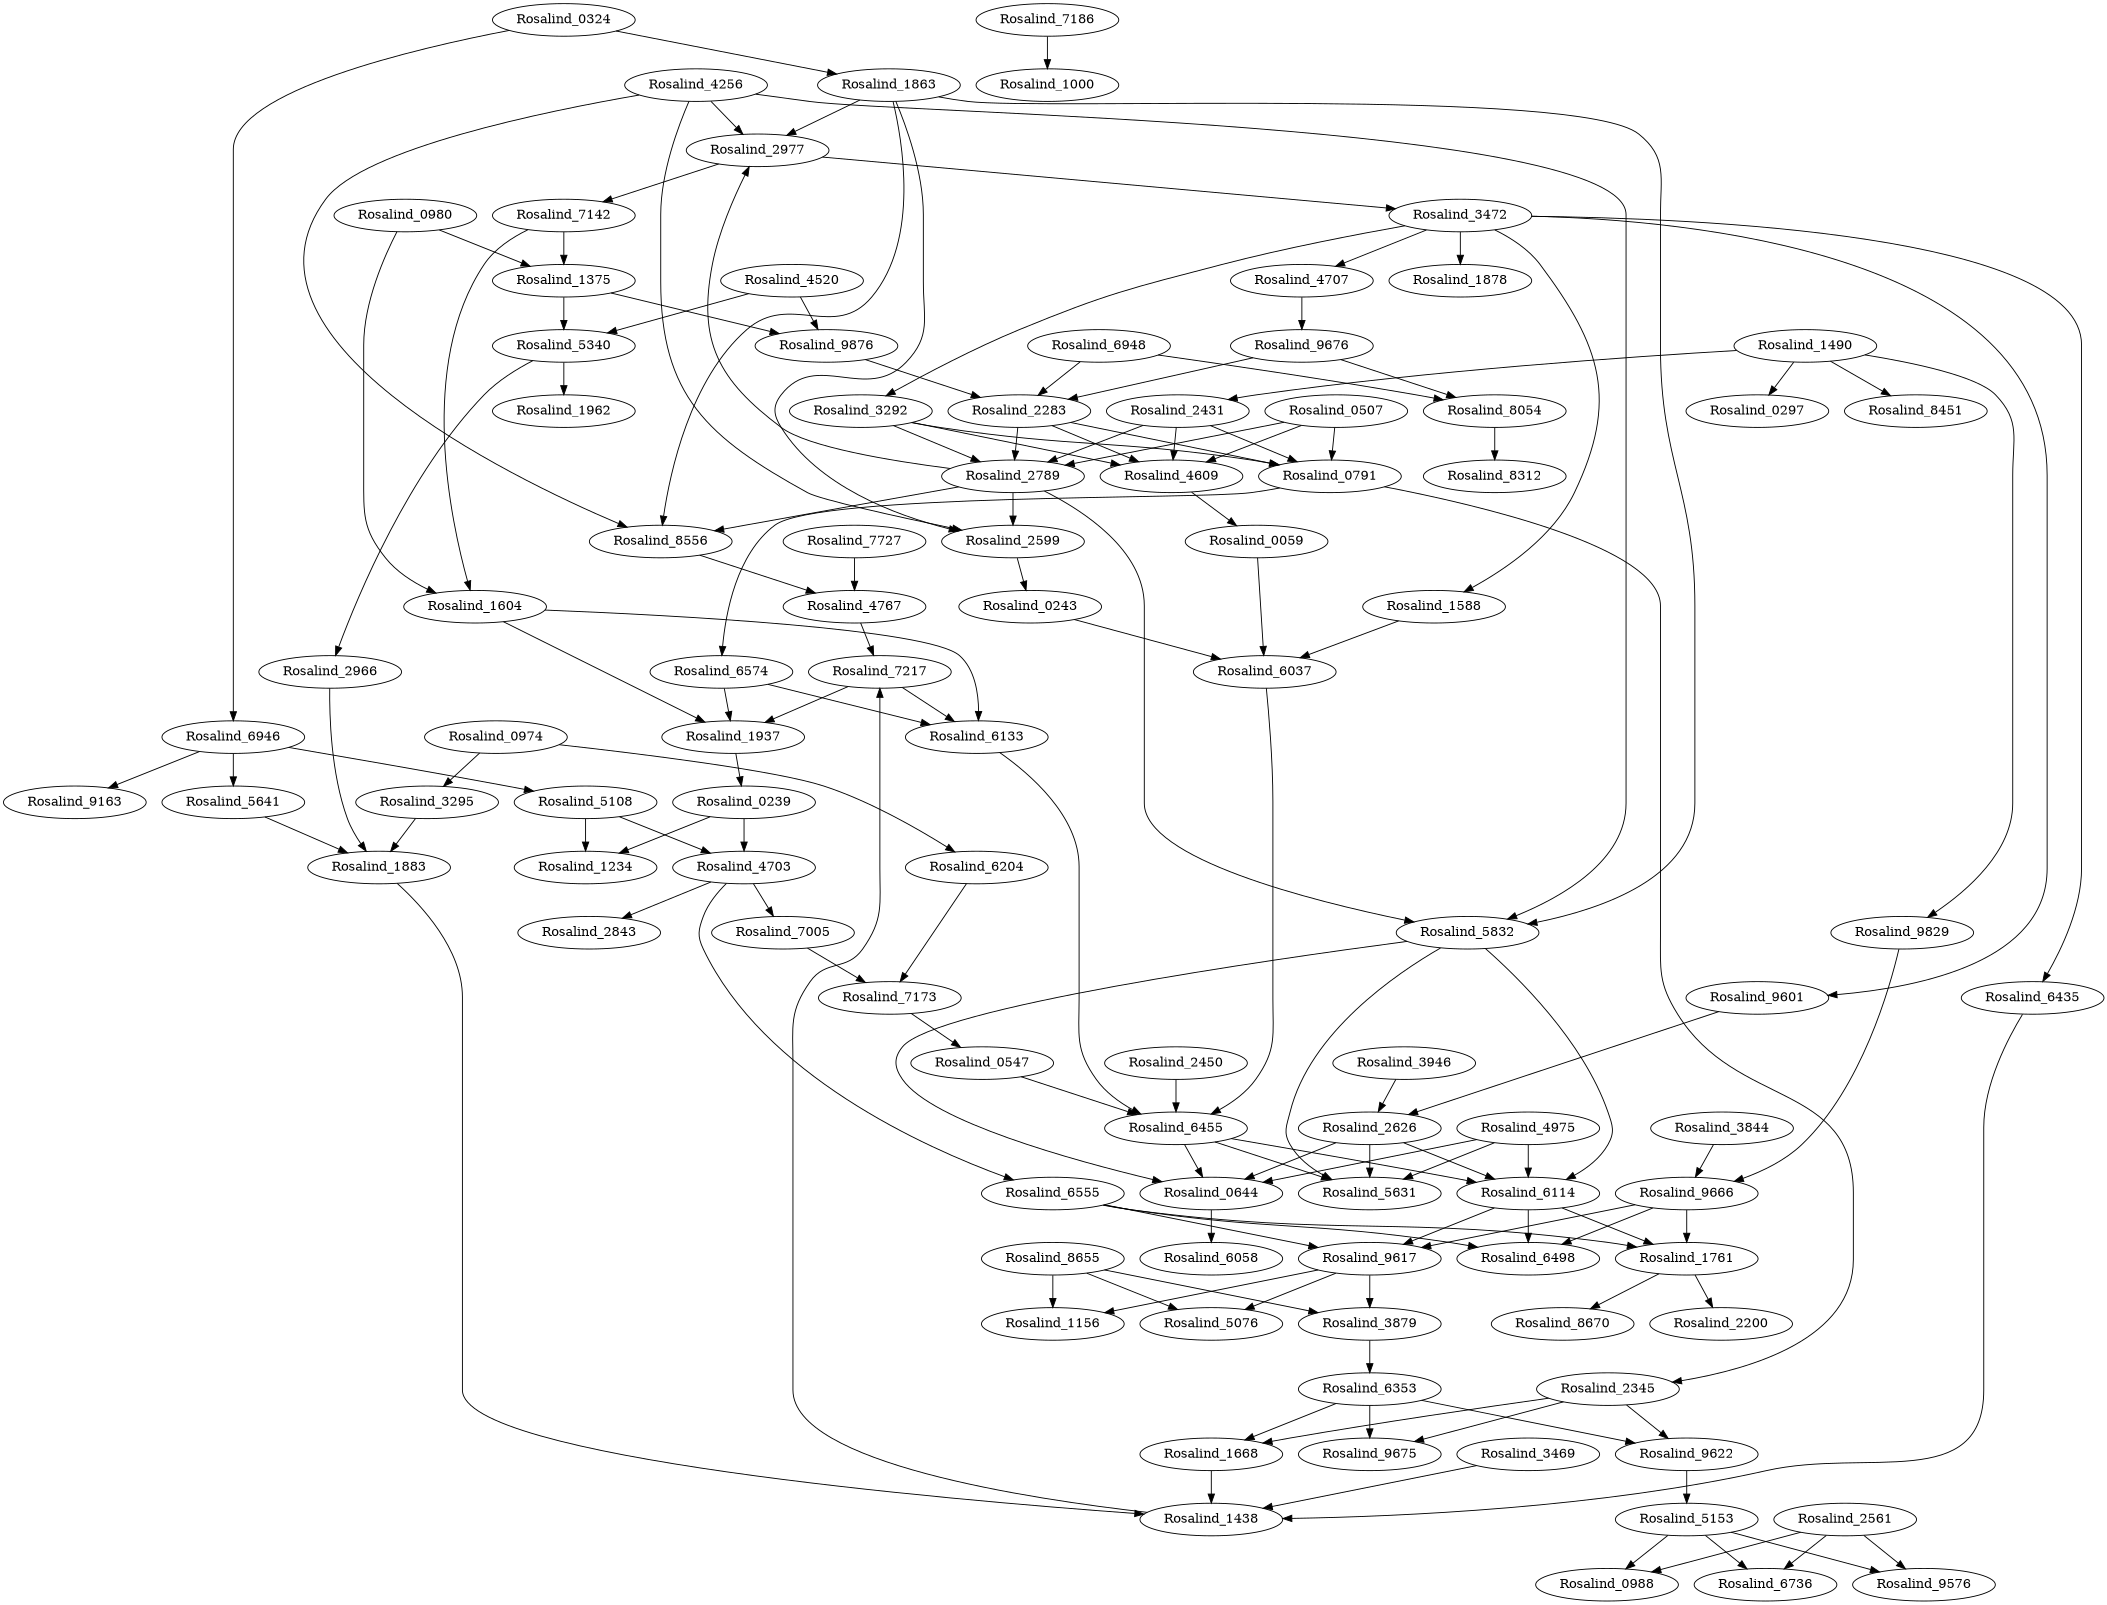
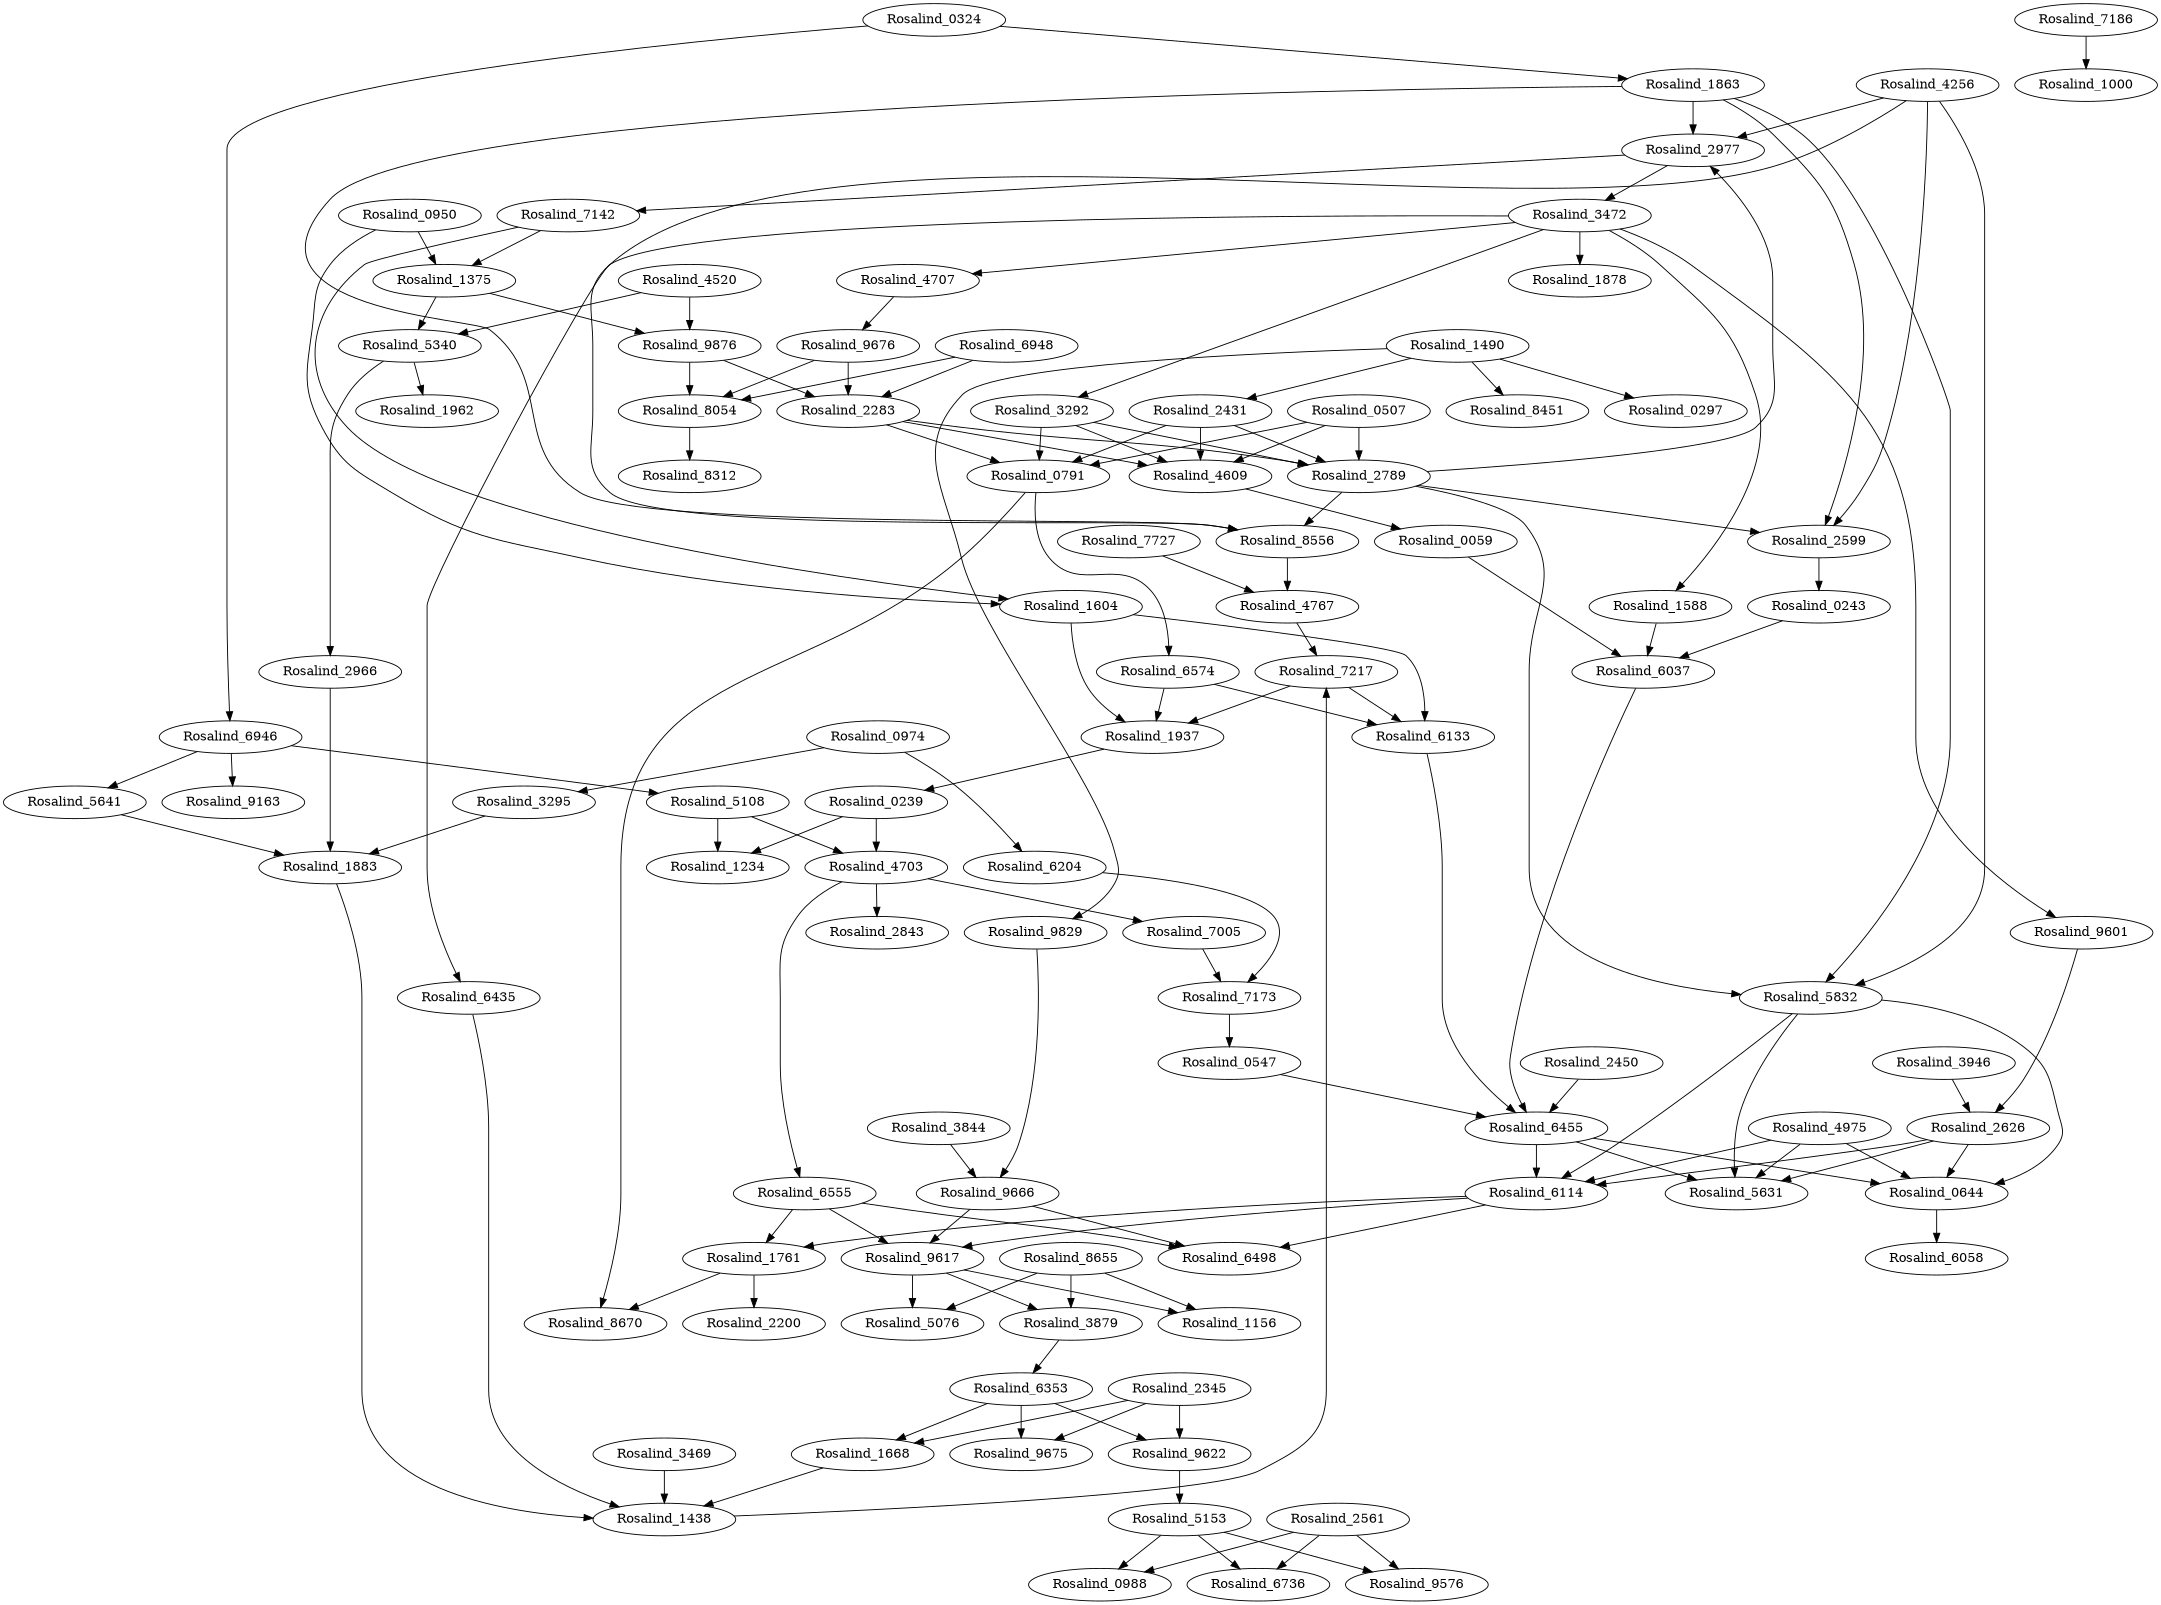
node "Rosalind_0980": label "Rosalind_0980" -> "Rosalind_0950"
edge "Rosalind_9876" -> "Rosalind_8054": added
edge "Rosalind_0791" -> "Rosalind_2345": now "Rosalind_0791" -> "Rosalind_8670"
edge "Rosalind_9666" -> "Rosalind_1761": removed
